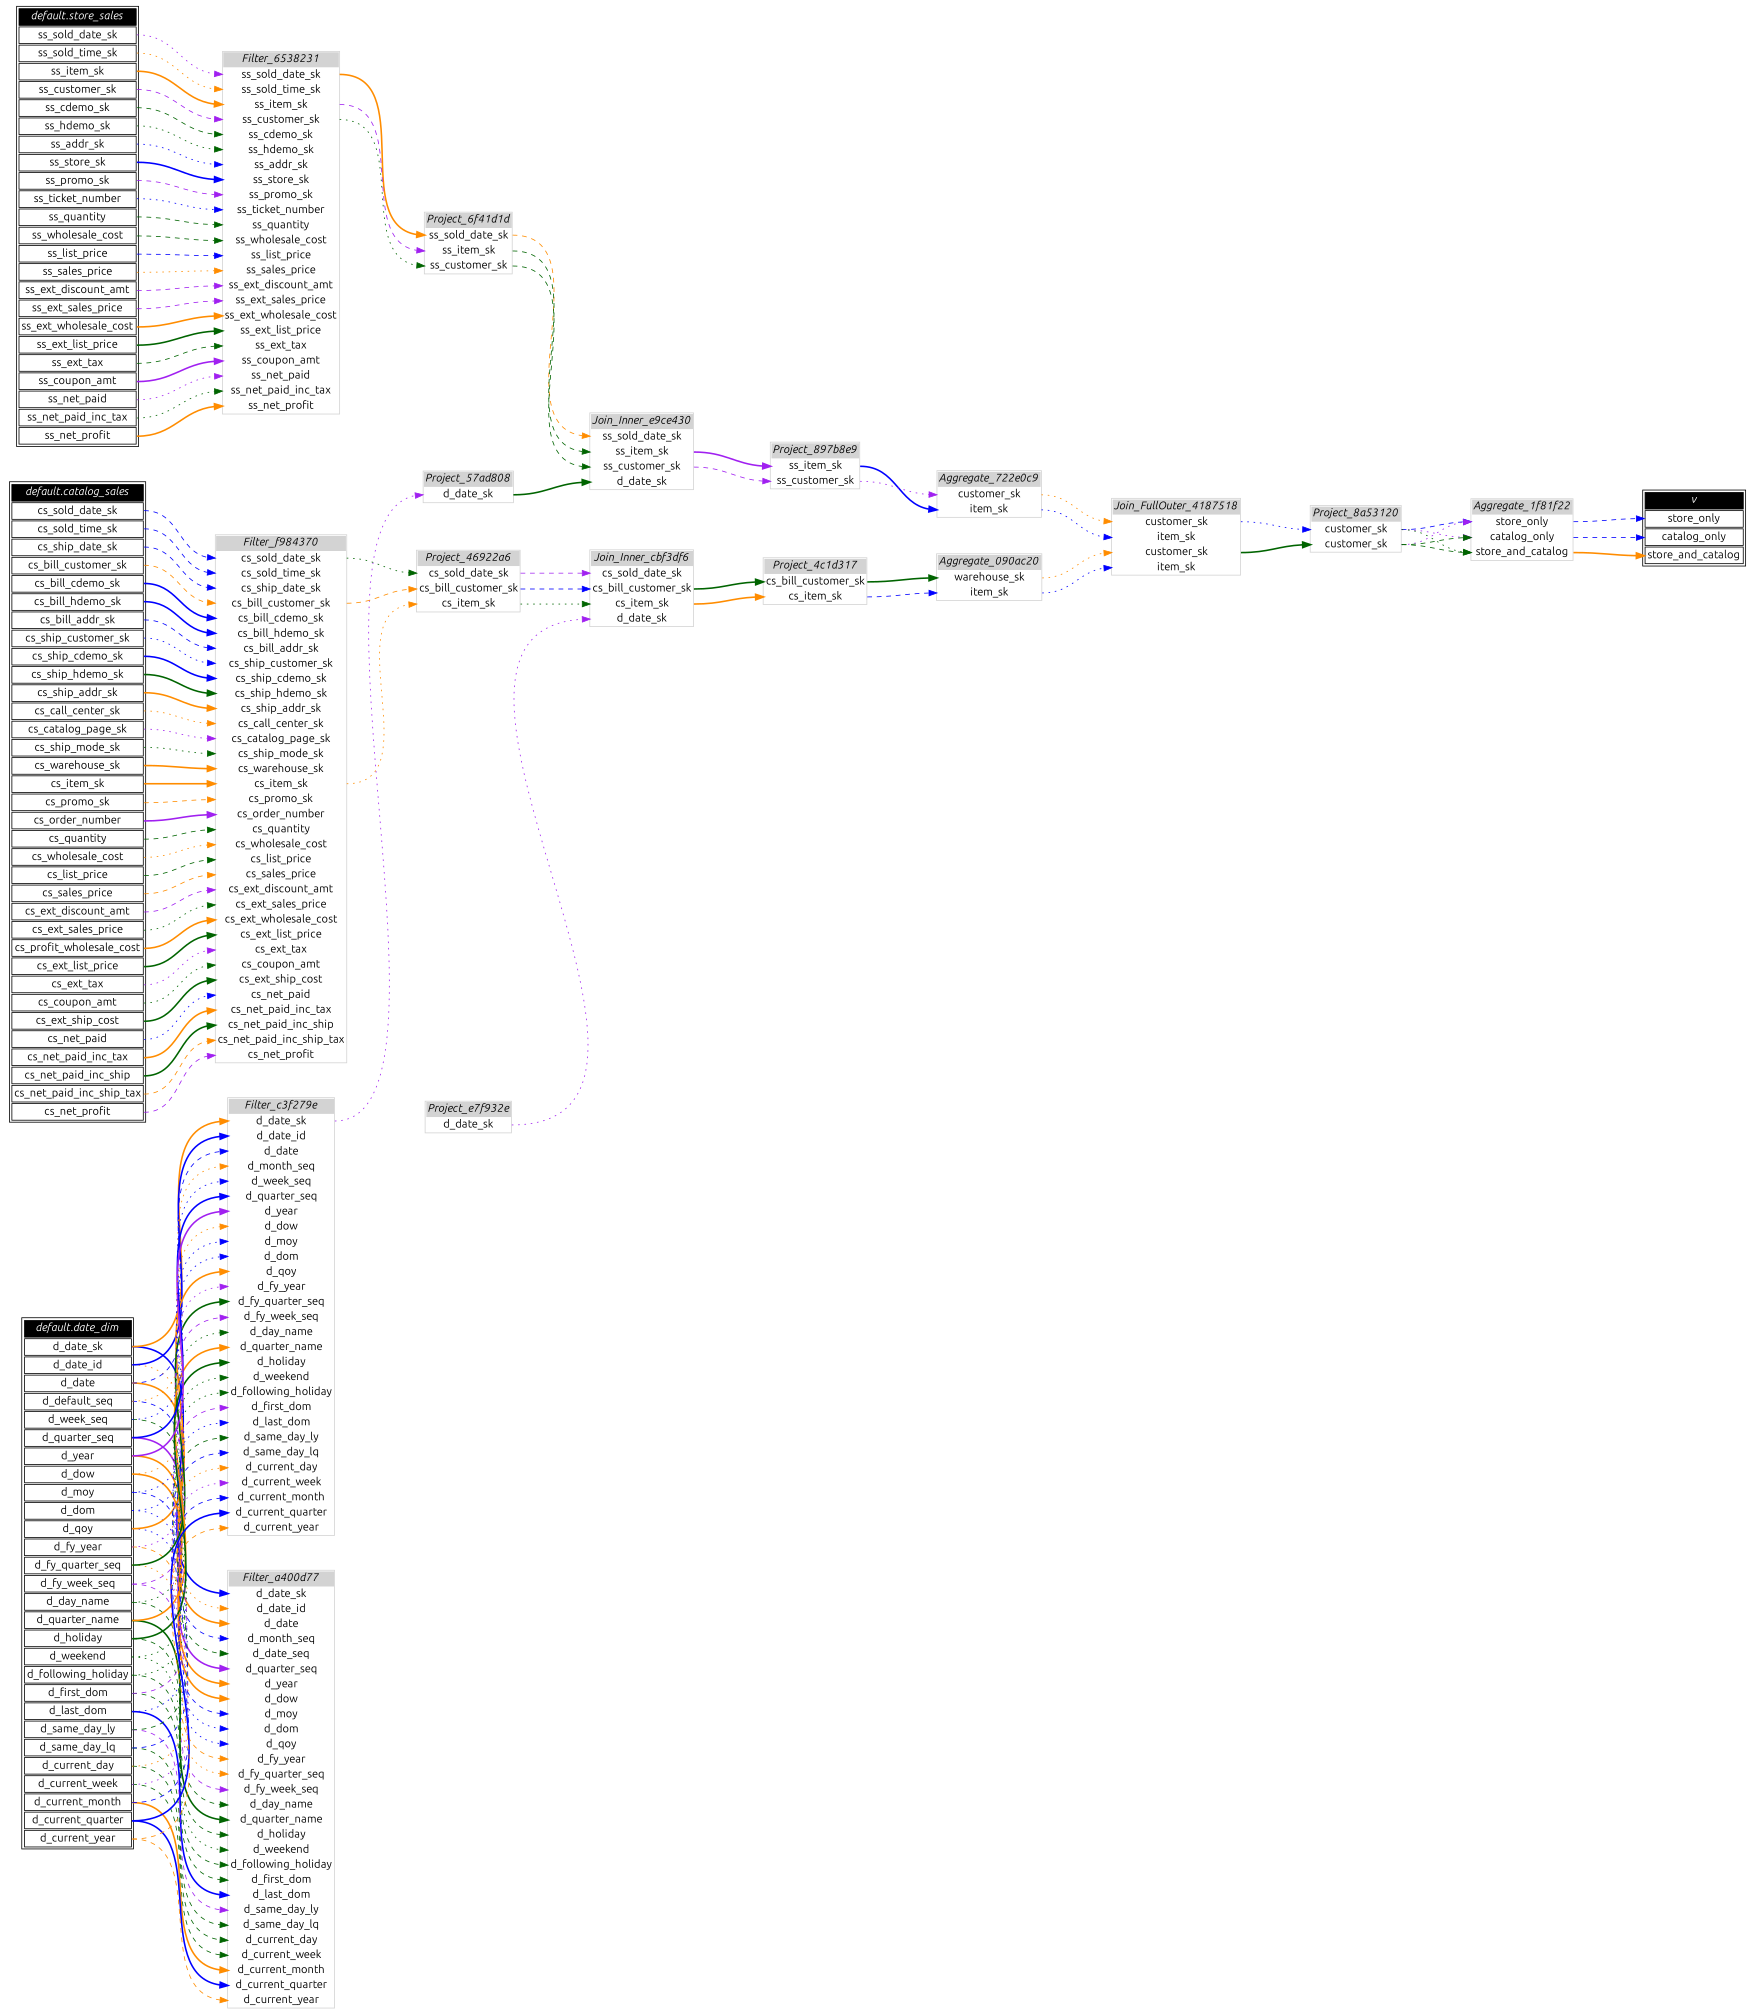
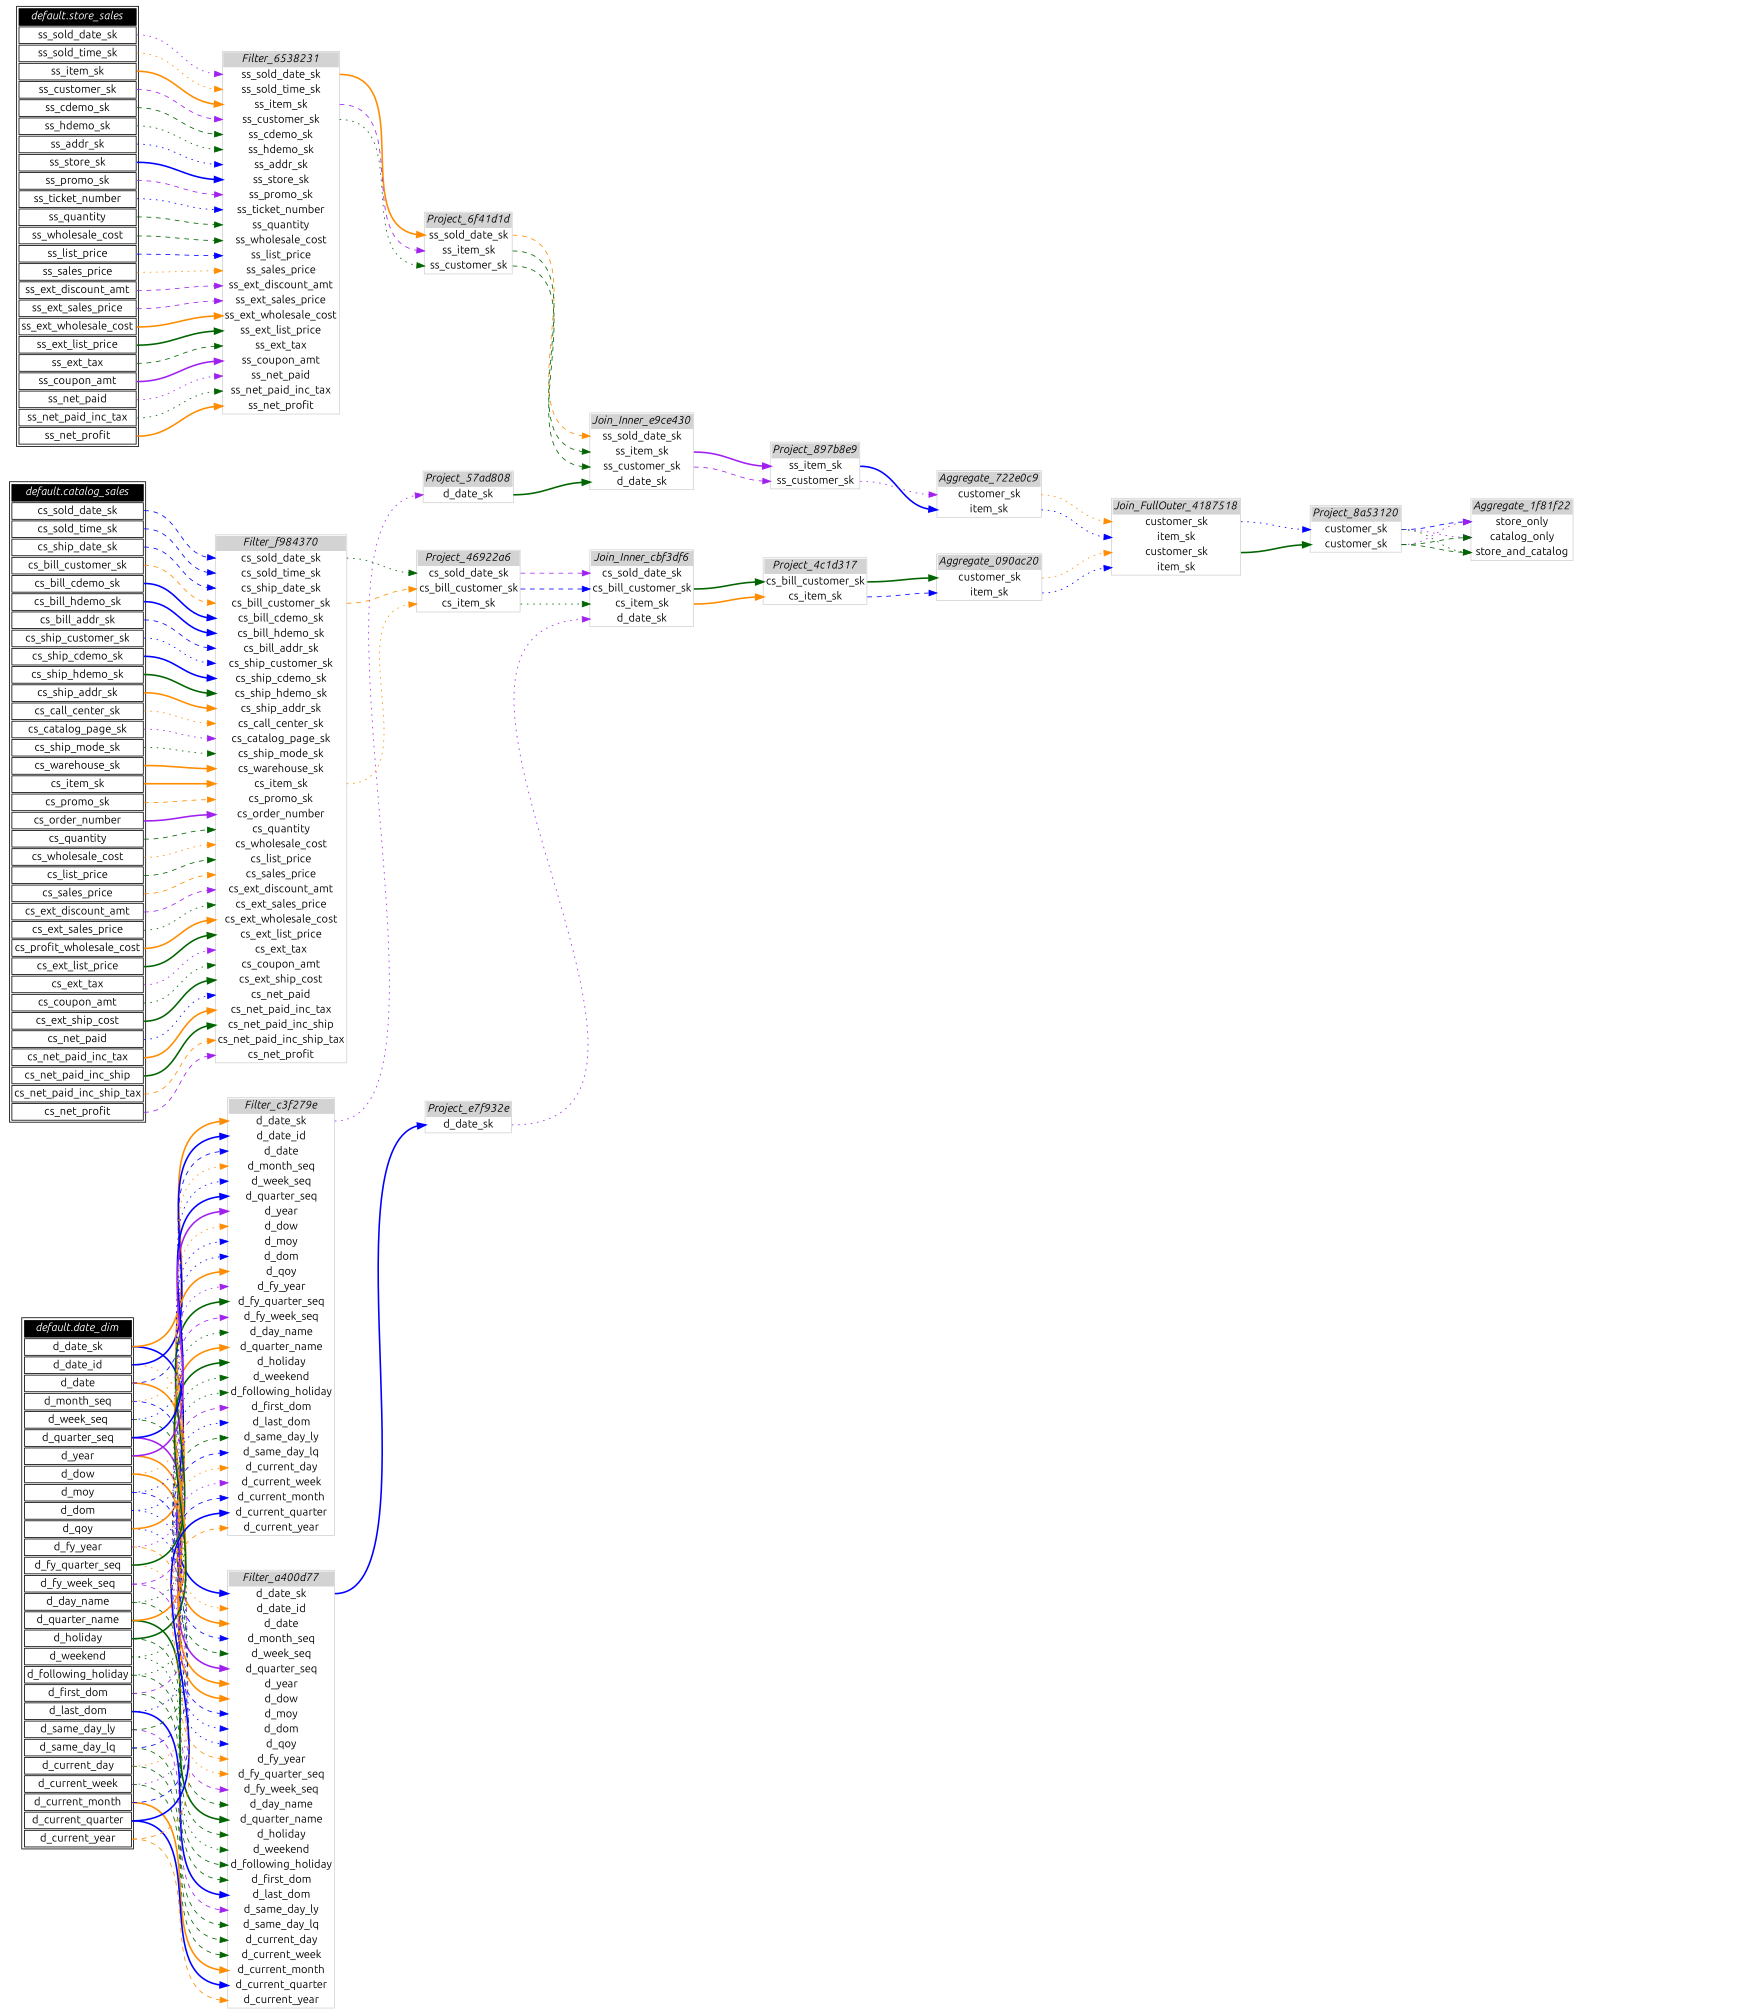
node "v": removed
node "Aggregate_090ac20": text "warehouse_sk" -> "customer_sk"
edge "Filter_a400d77" -> "Project_e7f932e": added
node "default.date_dim": text "d_default_seq" -> "d_month_seq"
node "Filter_a400d77": text "d_date_seq" -> "d_week_seq"
